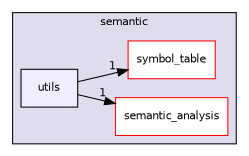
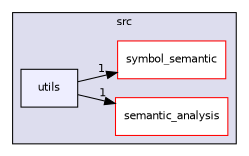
cluster "semantic": label "semantic" -> "src"
node "symbol_table": label "symbol_table" -> "symbol_semantic"
